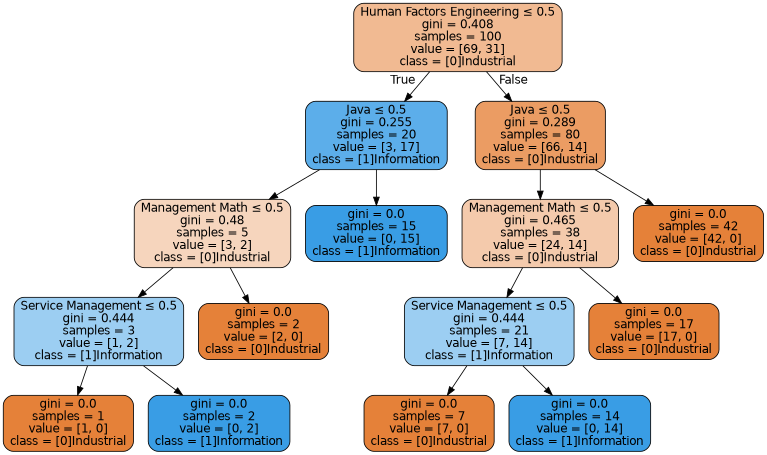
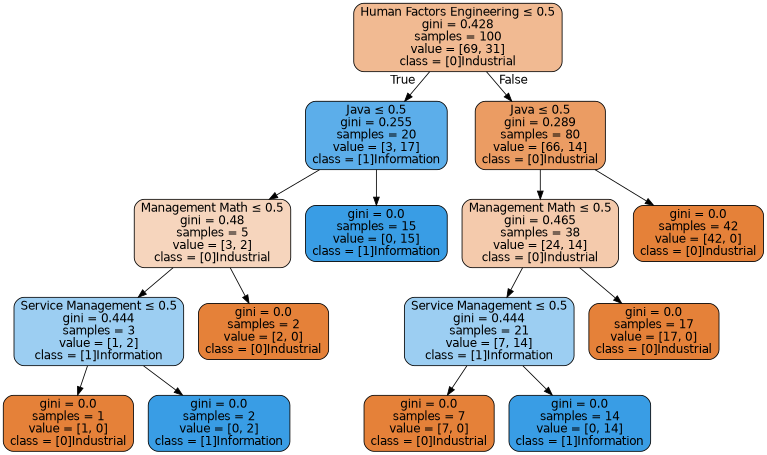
node "Human Factors Engineering ≤ 0.5": text "gini = 0.408" -> "gini = 0.428"
